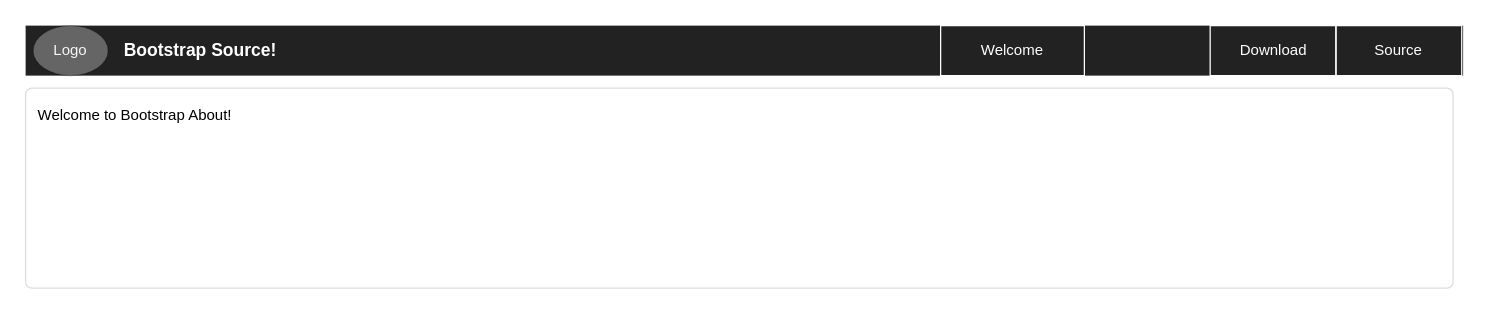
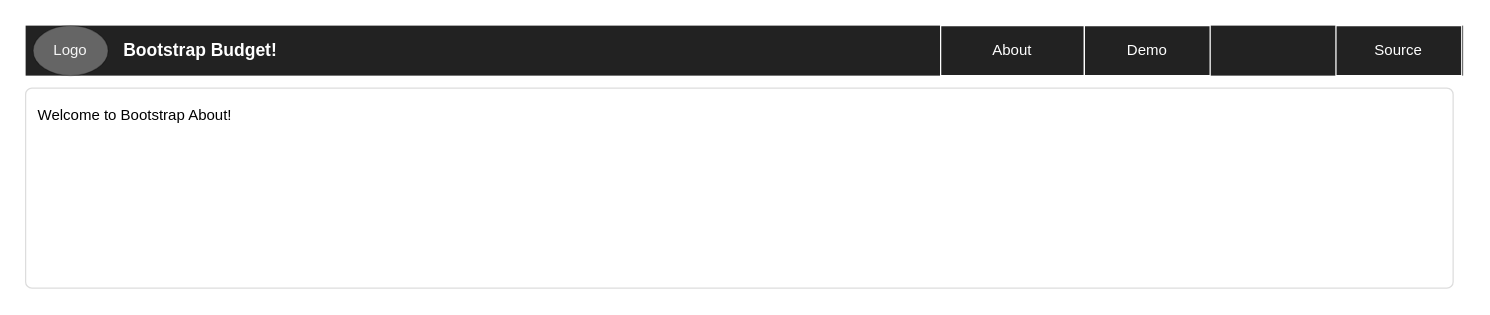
node "Bootstrap Source!": label "Bootstrap Source!" -> "Bootstrap Budget!"
node "Welcome": label "Welcome" -> "About"
node "Demo": added
node "Download": removed
